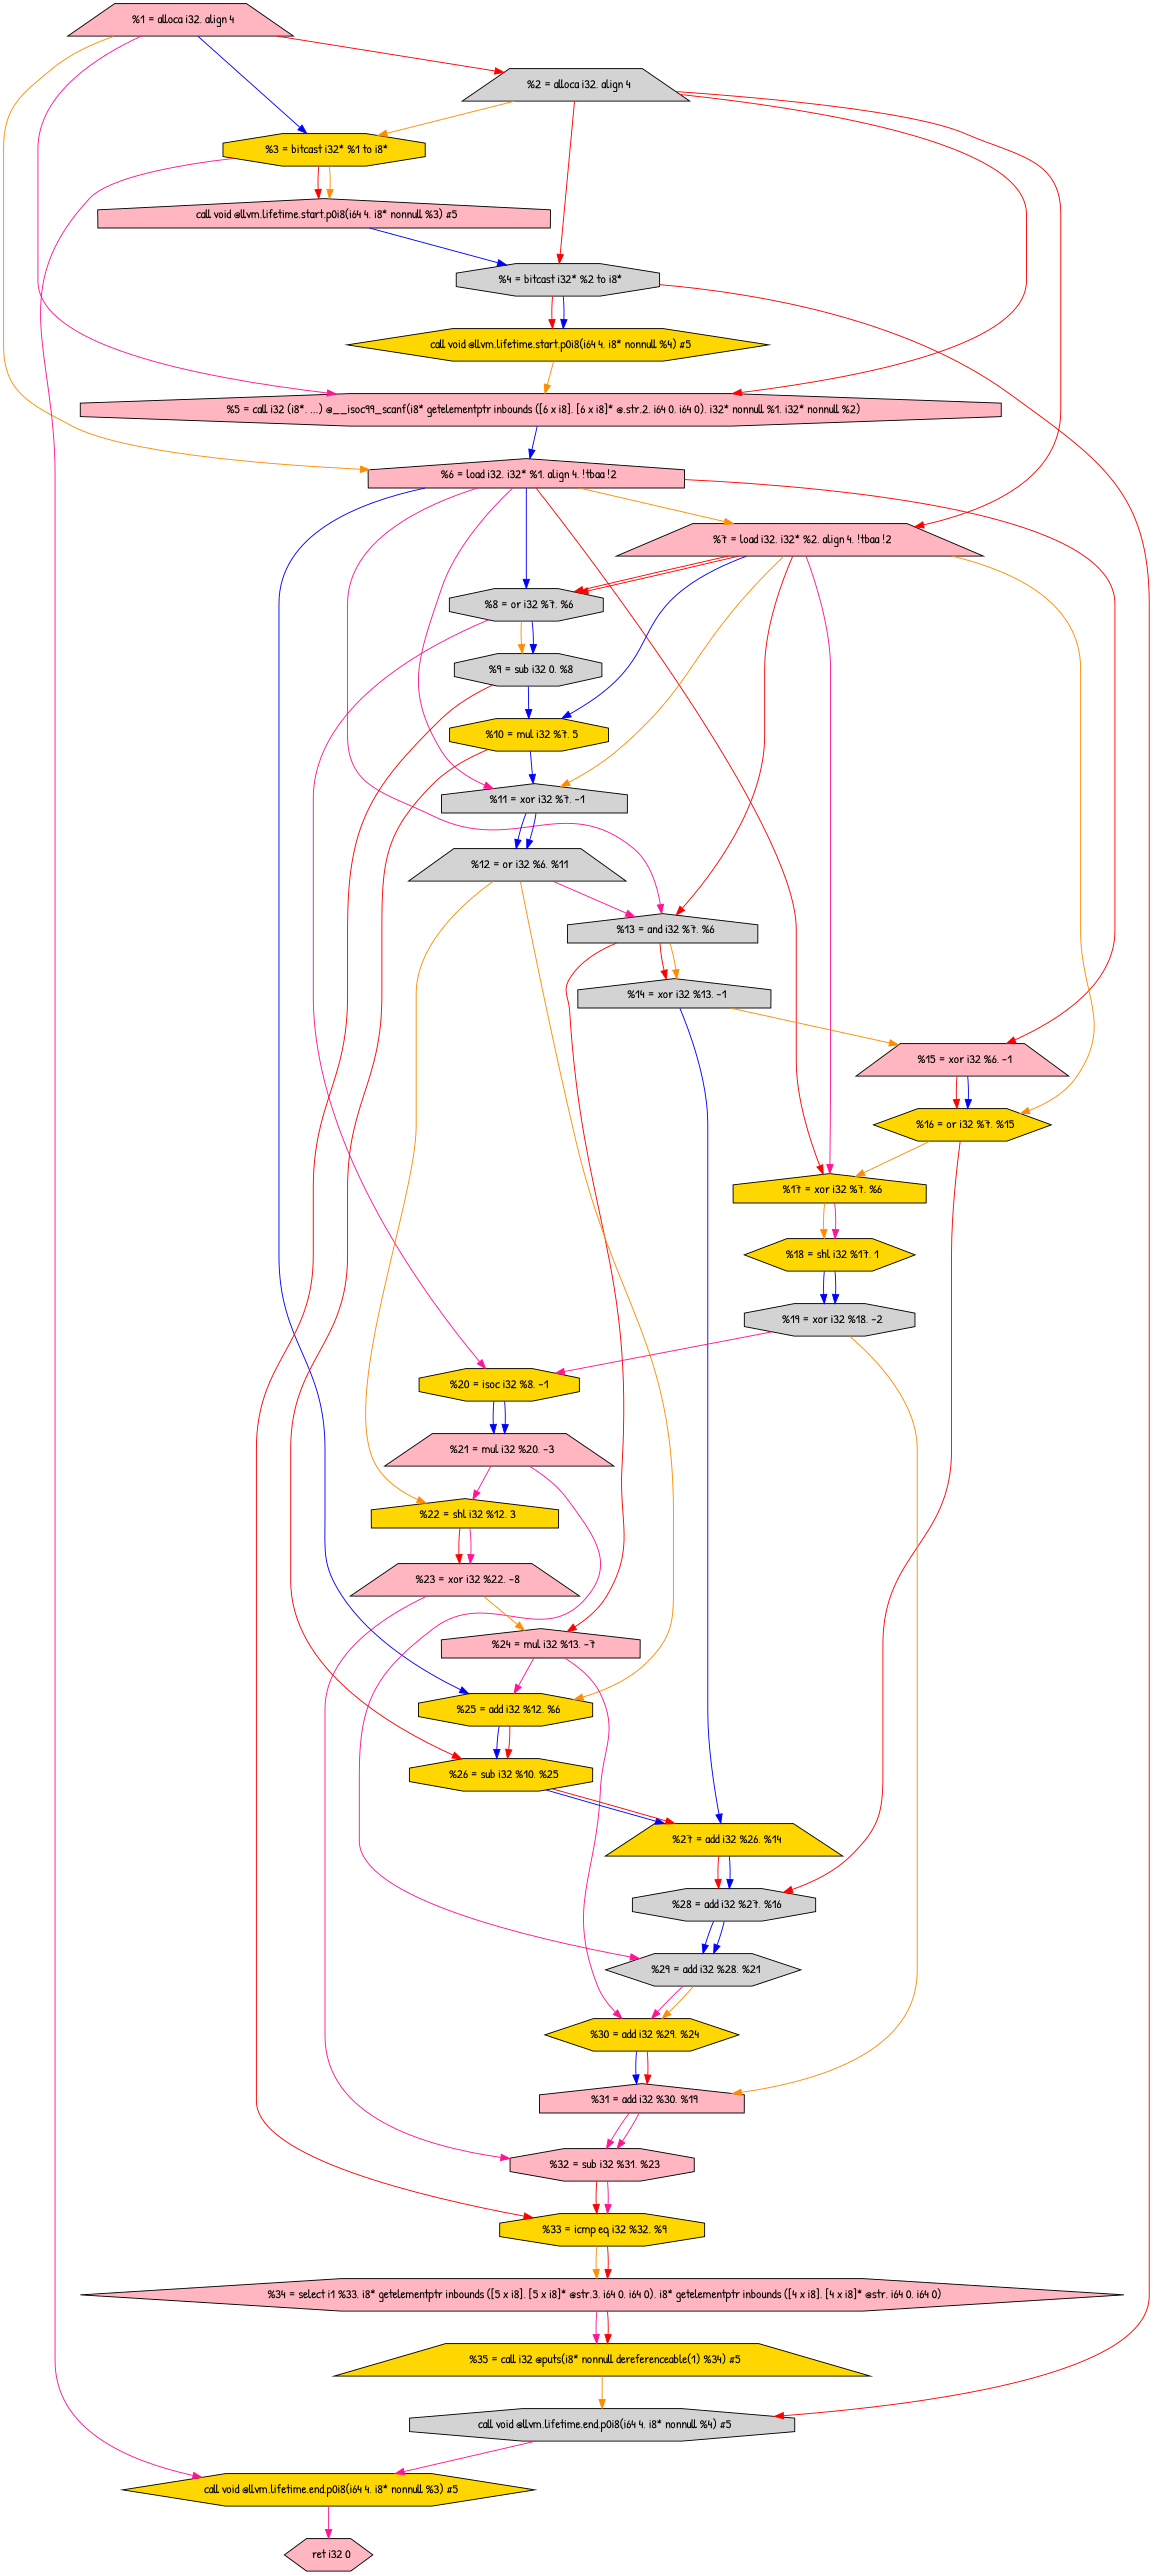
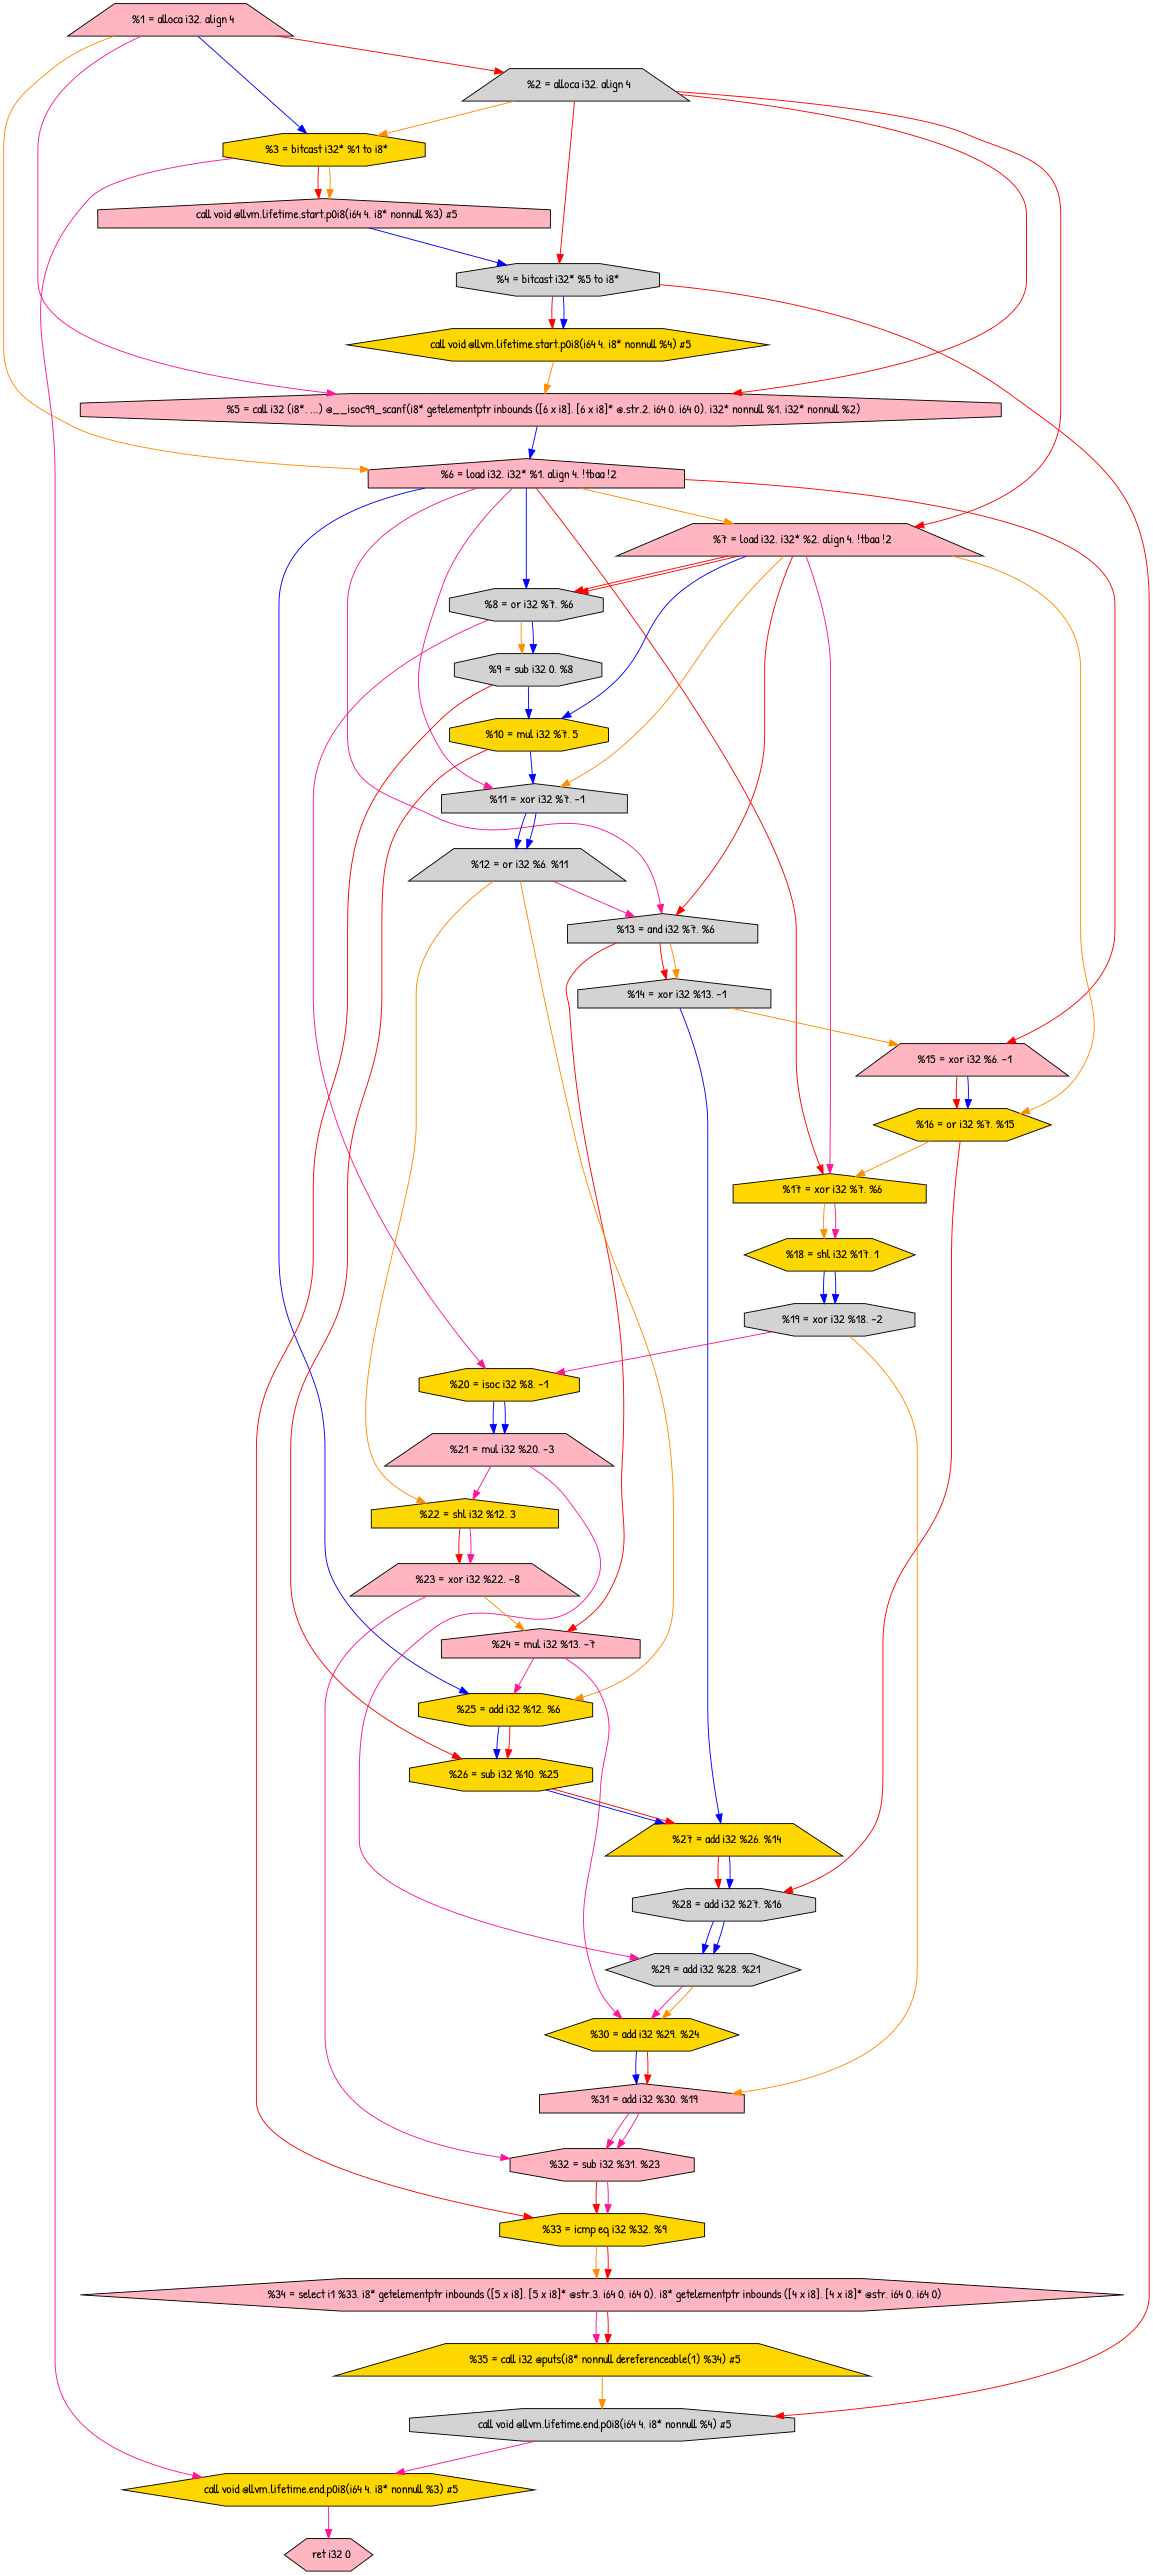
node "%4 = bitcast i32* %2 to i8*": label "%4 = bitcast i32* %2 to i8*" -> "%4 = bitcast i32* %5 to i8*"
